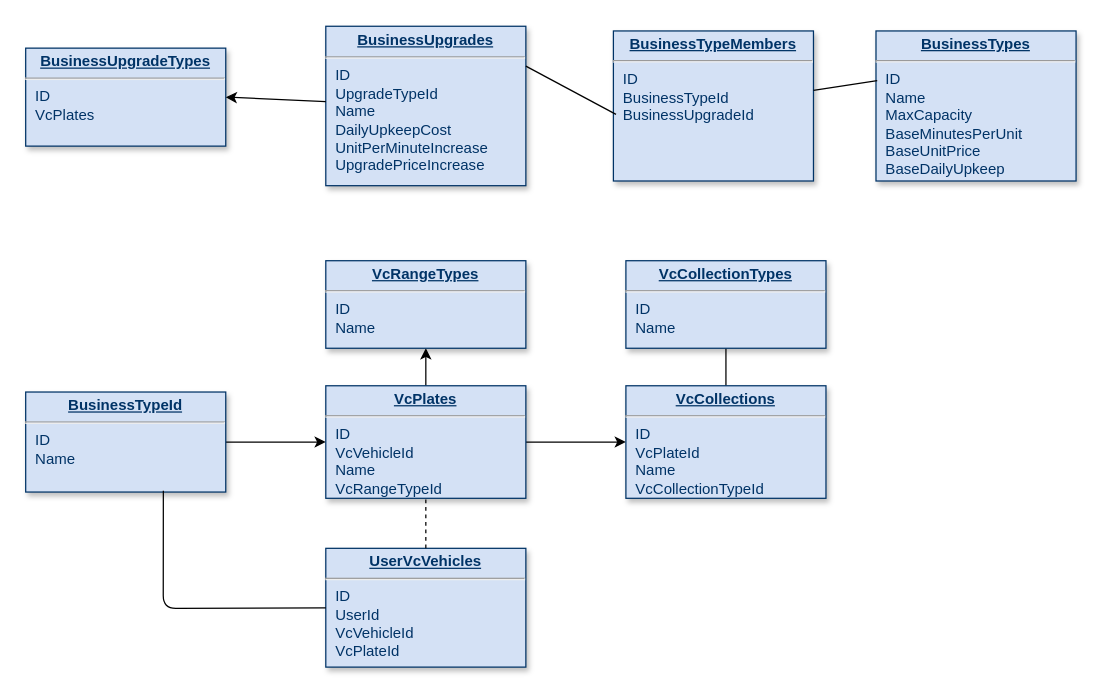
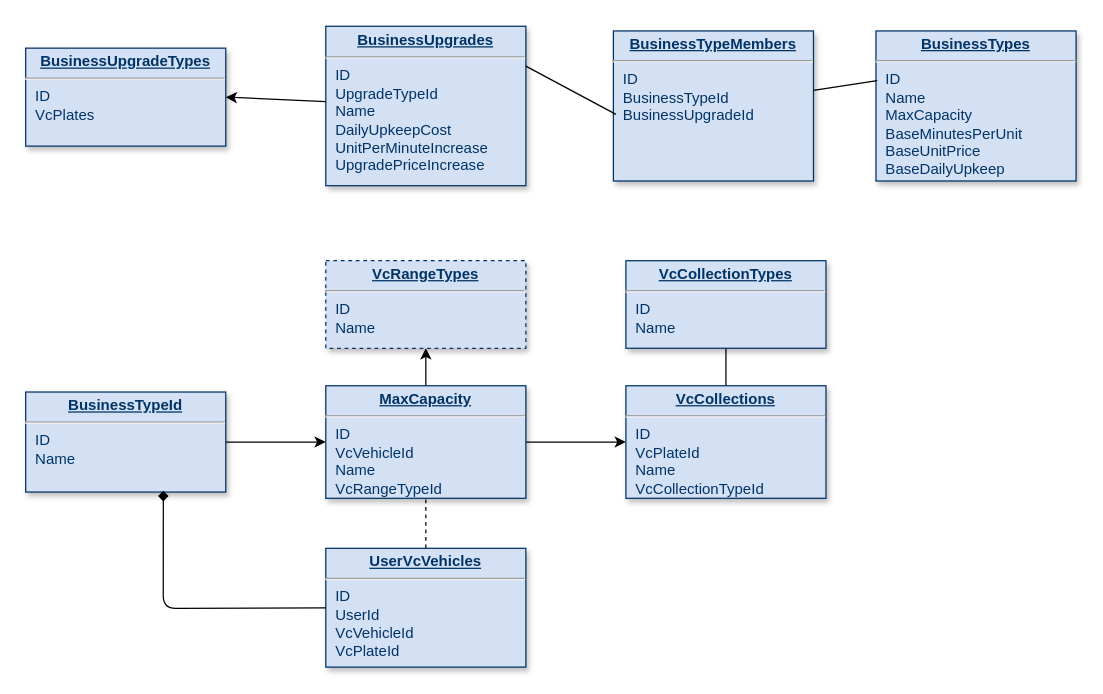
node "VcRangeTypes ID Name": style solid -> dashed
node "VcPlates ID VcVehicleId Name VcRangeTypeId": label "VcPlates ID VcVehicleId Name VcRangeTypeId" -> "MaxCapacity ID VcVehicleId Name VcRangeTypeId"
edge "BusinessTypeId ID Name" -- "UserVcVehicles ID UserId VcVehicleId VcPlateId": arrowhead none -> diamond
